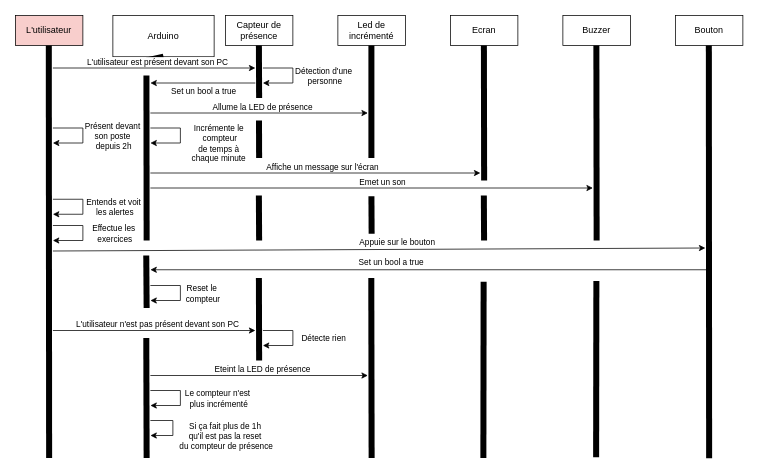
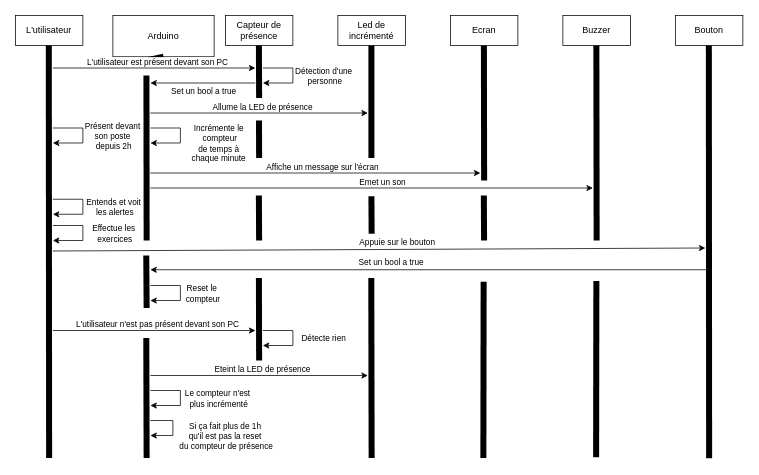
node "L'utilisateur": fillcolor #f8cecc -> #ffffff
